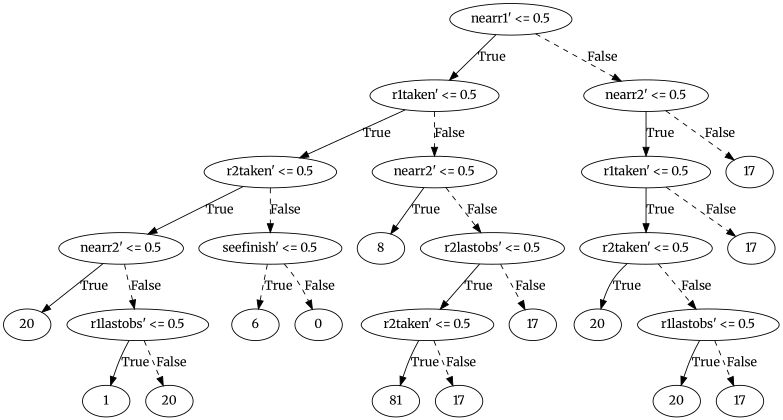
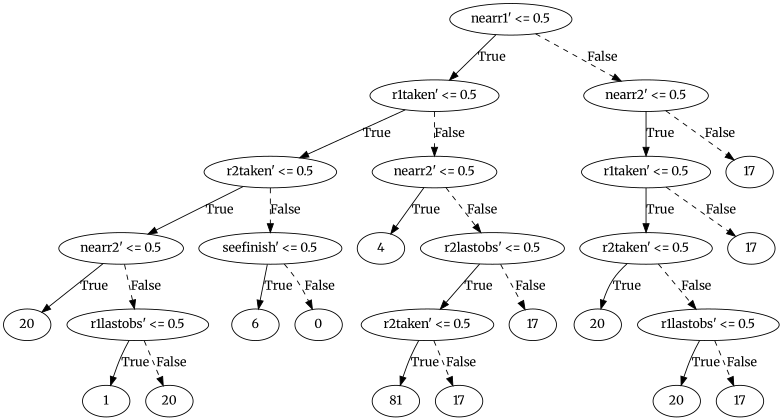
node "8": label "8" -> "4"
edge "seefinish' <= 0.5" -> "6": style dashed -> solid
